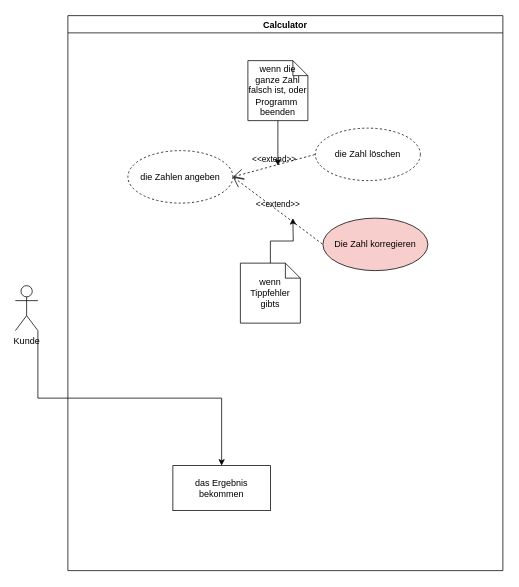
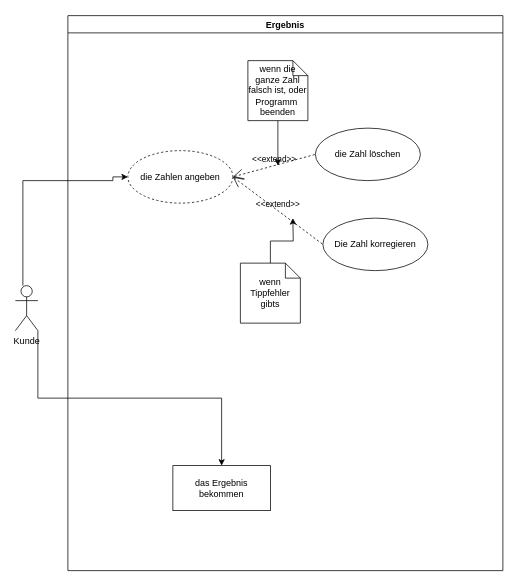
node "Calculator": label "Calculator" -> "Ergebnis"
node "die Zahl löschen": style dashed -> solid
edge "Kunde" -> "die Zahlen angeben": added
node "Die Zahl korregieren": fillcolor #f8cecc -> #ffffff
